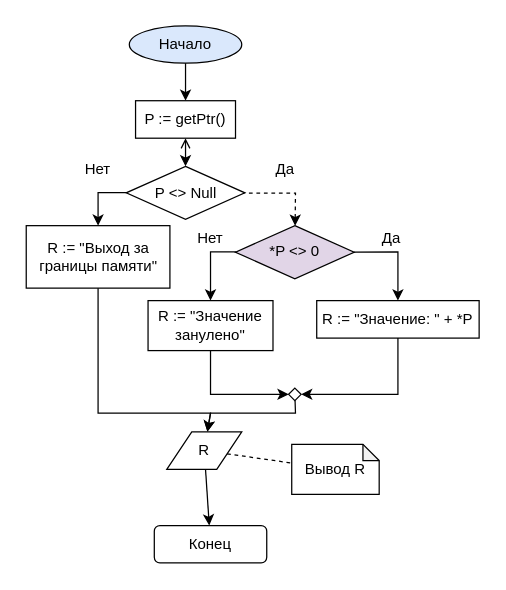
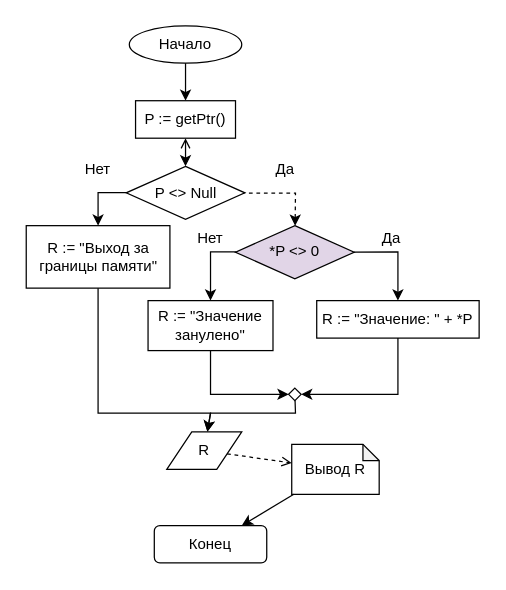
node "Начало": fillcolor #dae8fc -> #ffffff
edge "R" -- "Вывод R": arrowhead none -> open
edge "R" -> "Конец": now "Вывод R" -> "Конец"
